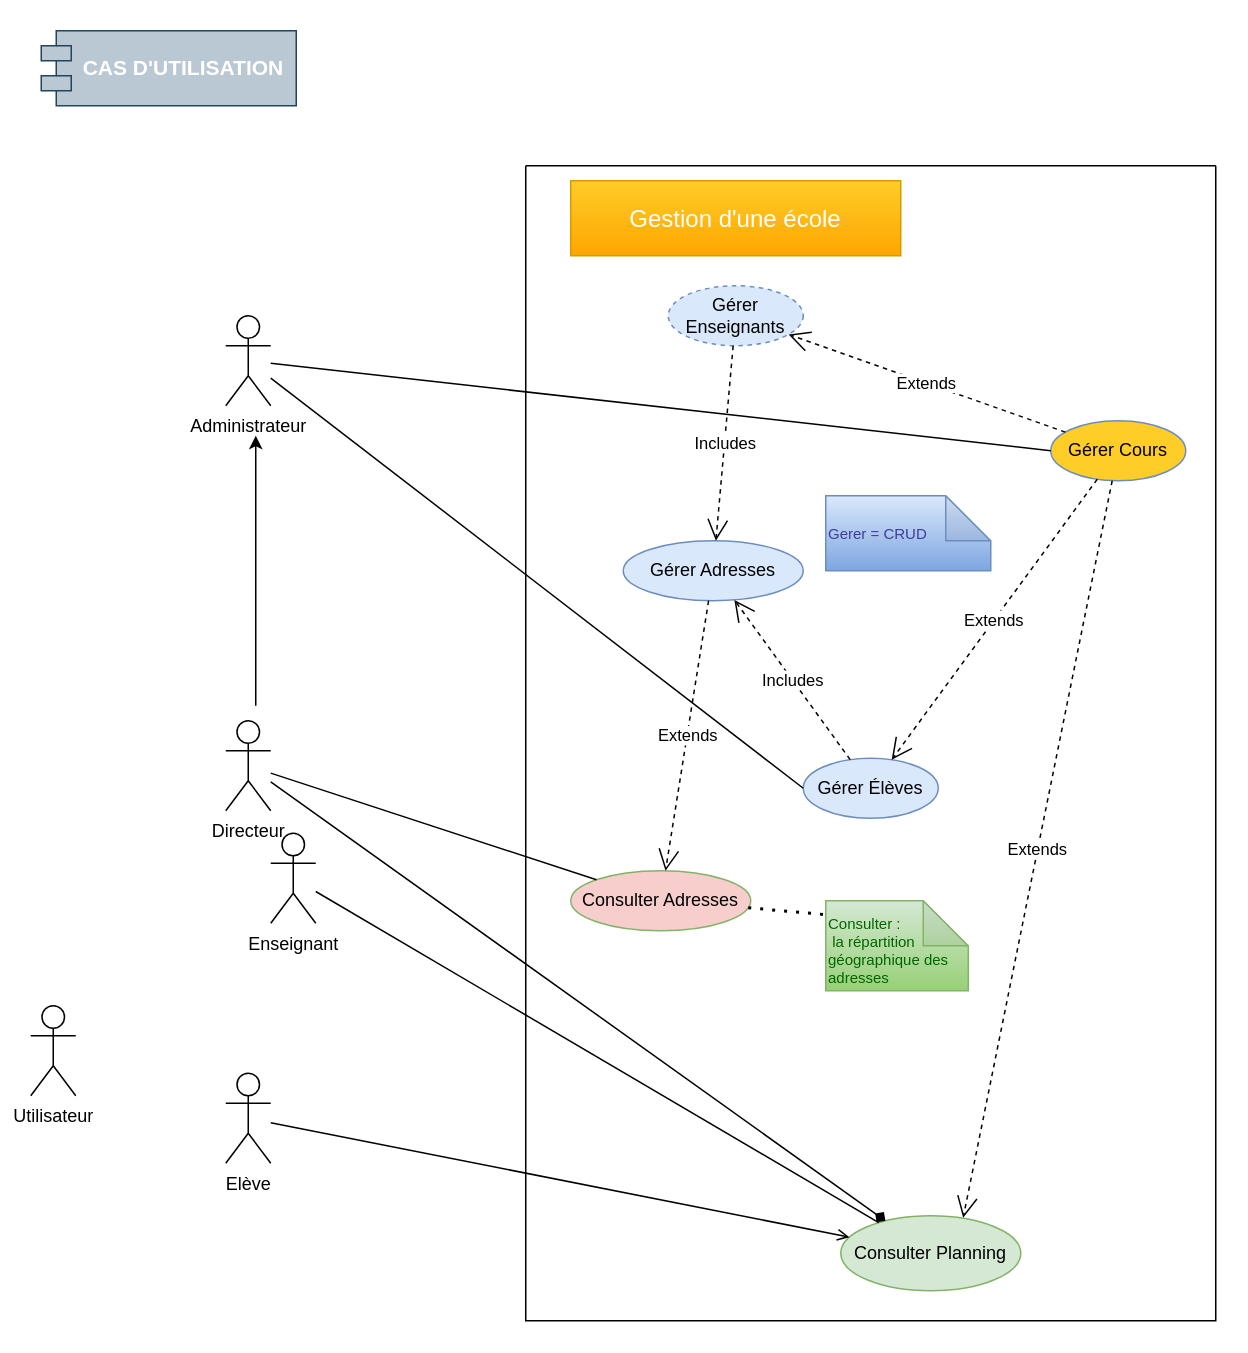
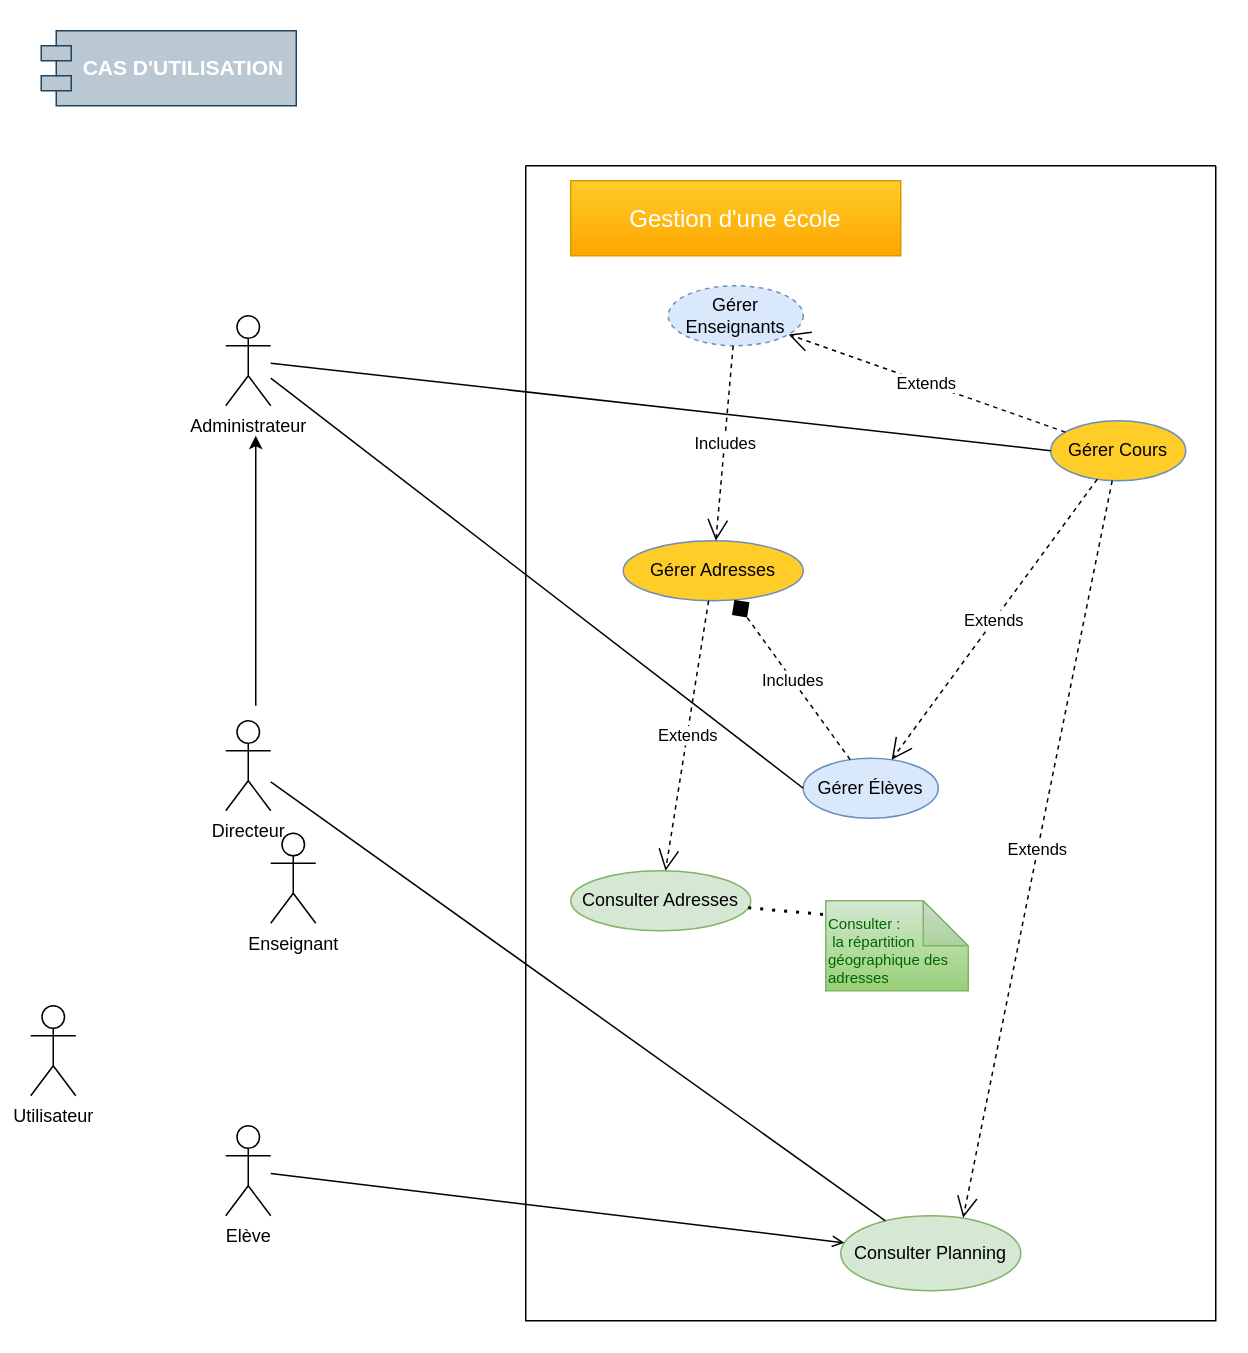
node "Gerer = CRUD": removed
node "Gérer Adresses": fillcolor #dae8fc -> #ffcd28
edge "Gérer Élèves" -> "Gérer Adresses": arrowhead open -> diamond
edge "Directeur" -- "Consulter Adresses": removed
node "Consulter Adresses": fillcolor #f8cecc -> #d5e8d4
edge "Enseignant" -- "Consulter Planning": removed
node "Elève": moved (248, 1118) -> (248, 1171)
edge "Directeur" -> "Consulter Planning": arrowhead diamond -> none
